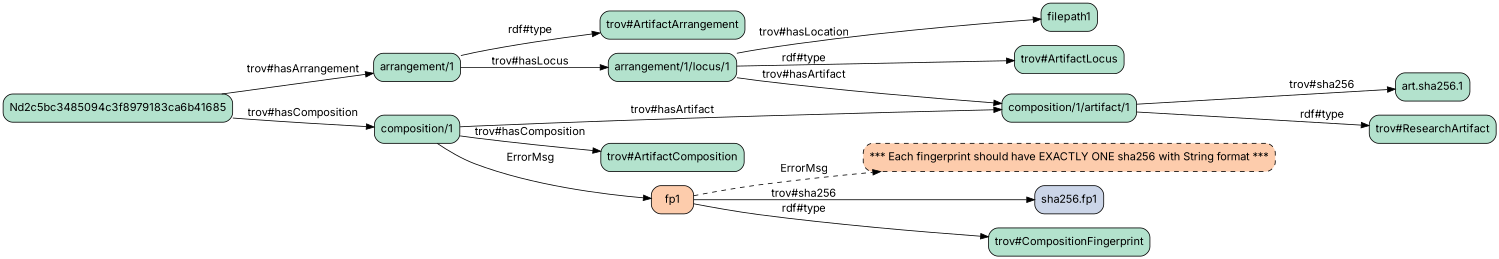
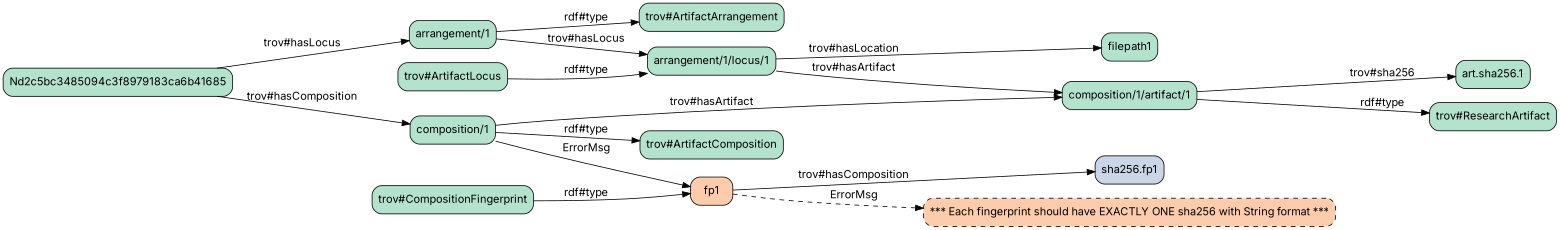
edge "arrangement/1/locus/1" -> "trov#ArtifactLocus": reversed
edge "Nd2c5bc3485094c3f8979183ca6b41685" -> "arrangement/1": label "trov#hasArrangement" -> "trov#hasLocus"
edge "composition/1" -> "trov#ArtifactComposition": label "trov#hasComposition" -> "rdf#type"
edge "fp1" -> "sha256.fp1": label "trov#sha256" -> "trov#hasComposition"
edge "fp1" -> "trov#CompositionFingerprint": reversed
